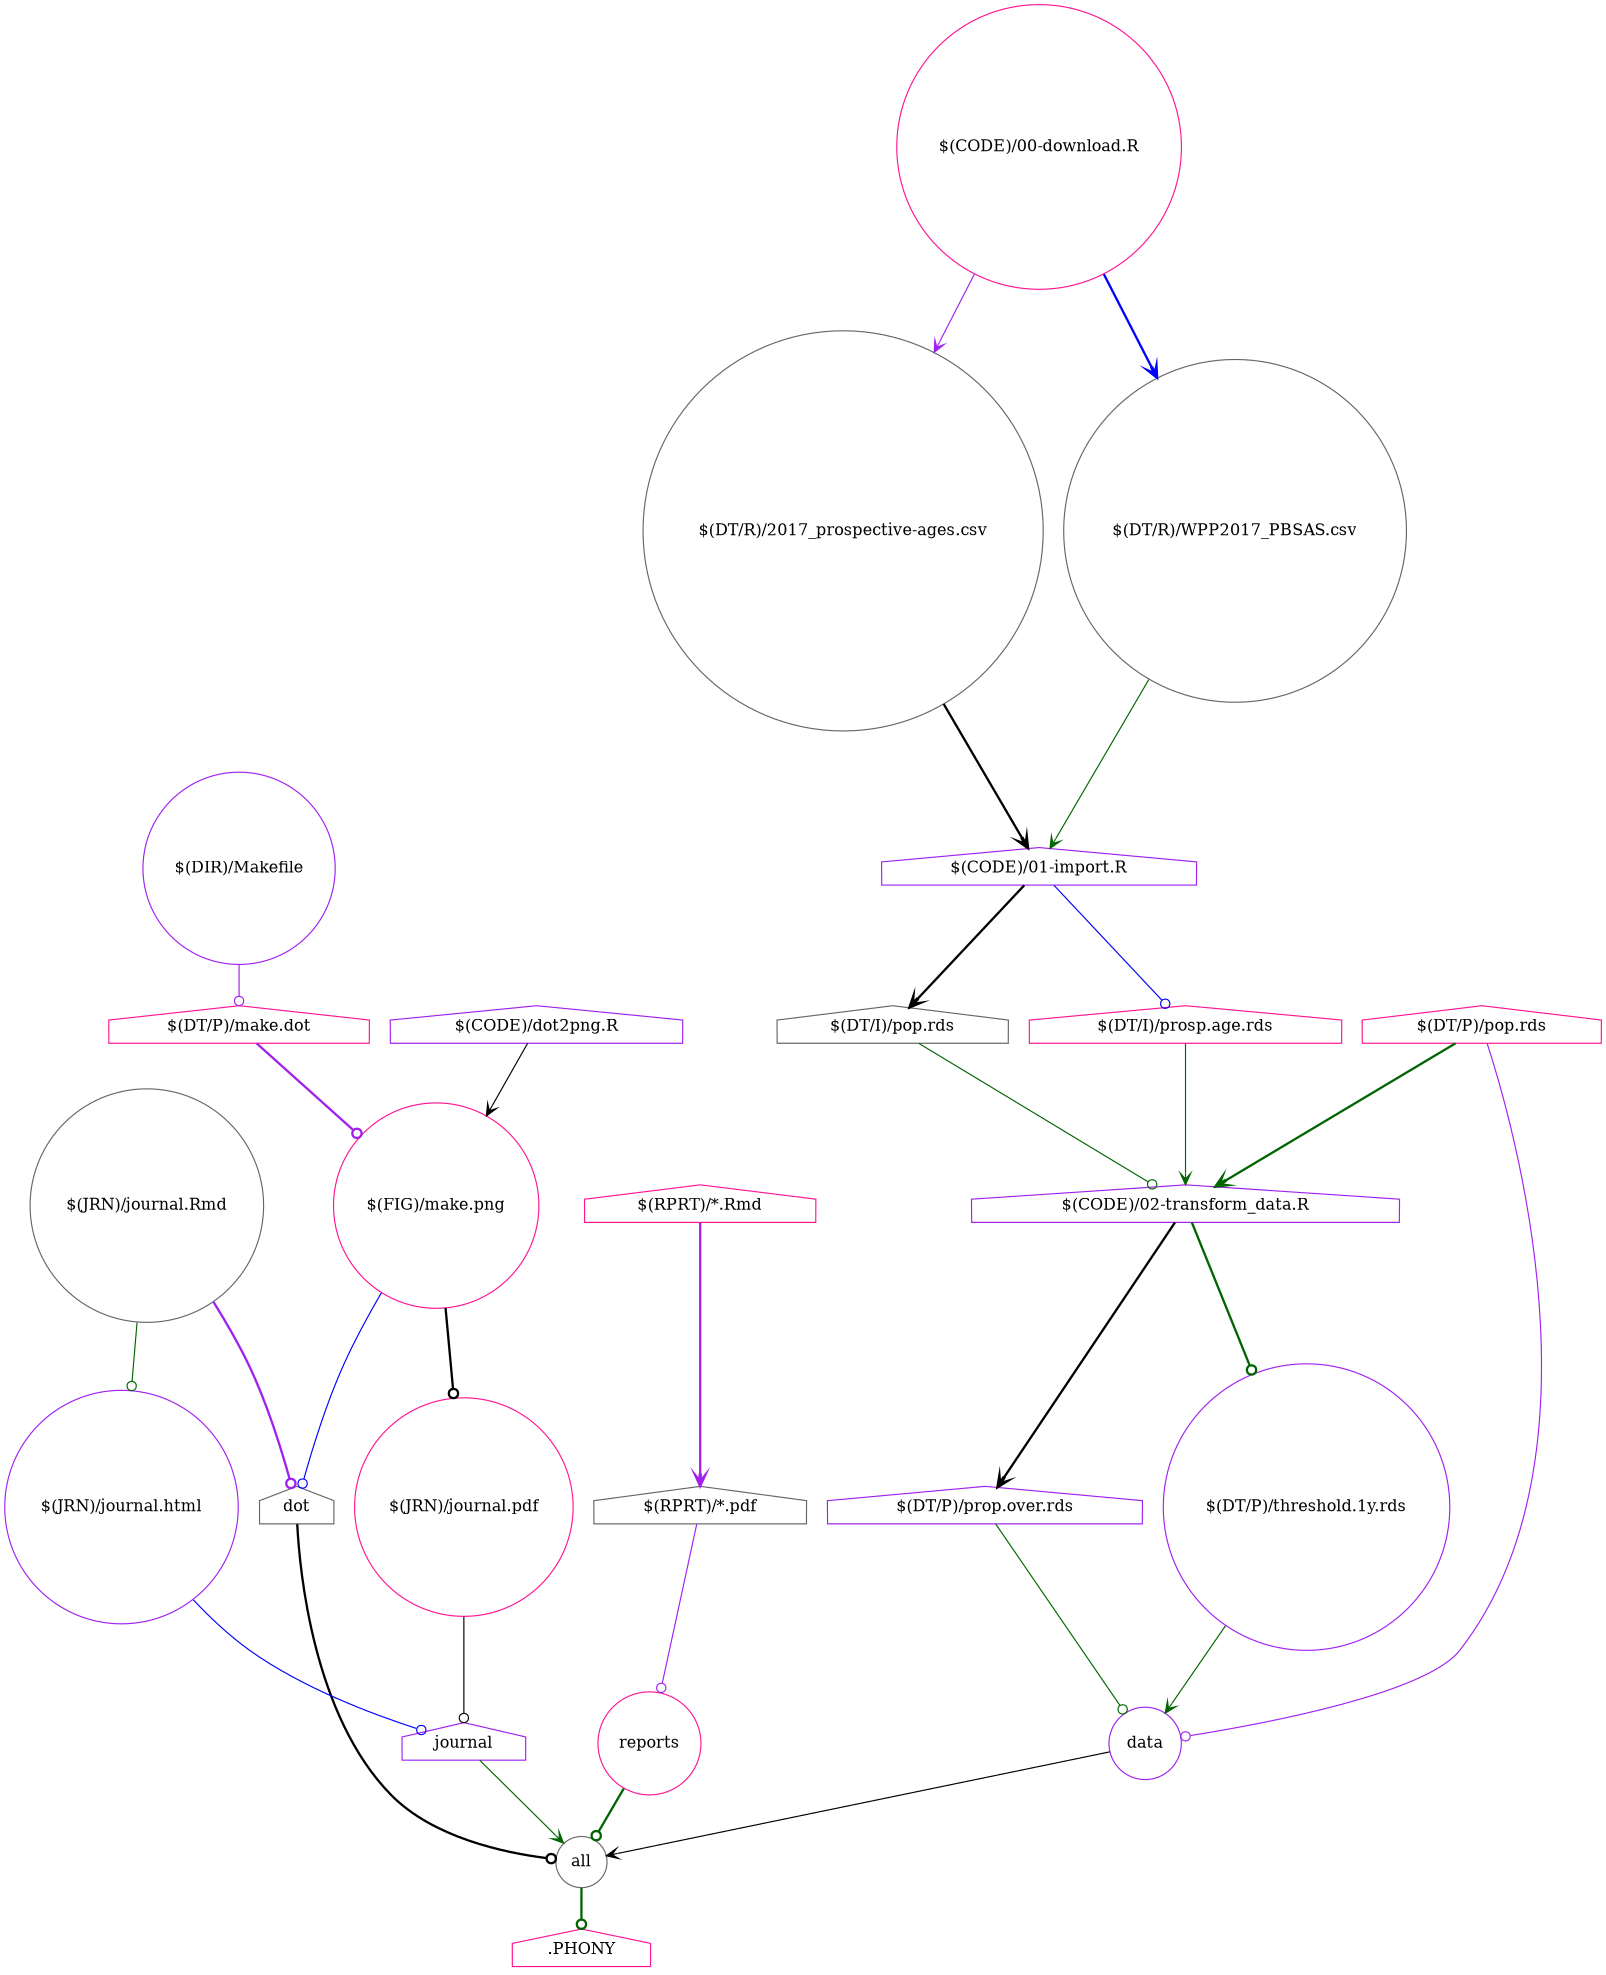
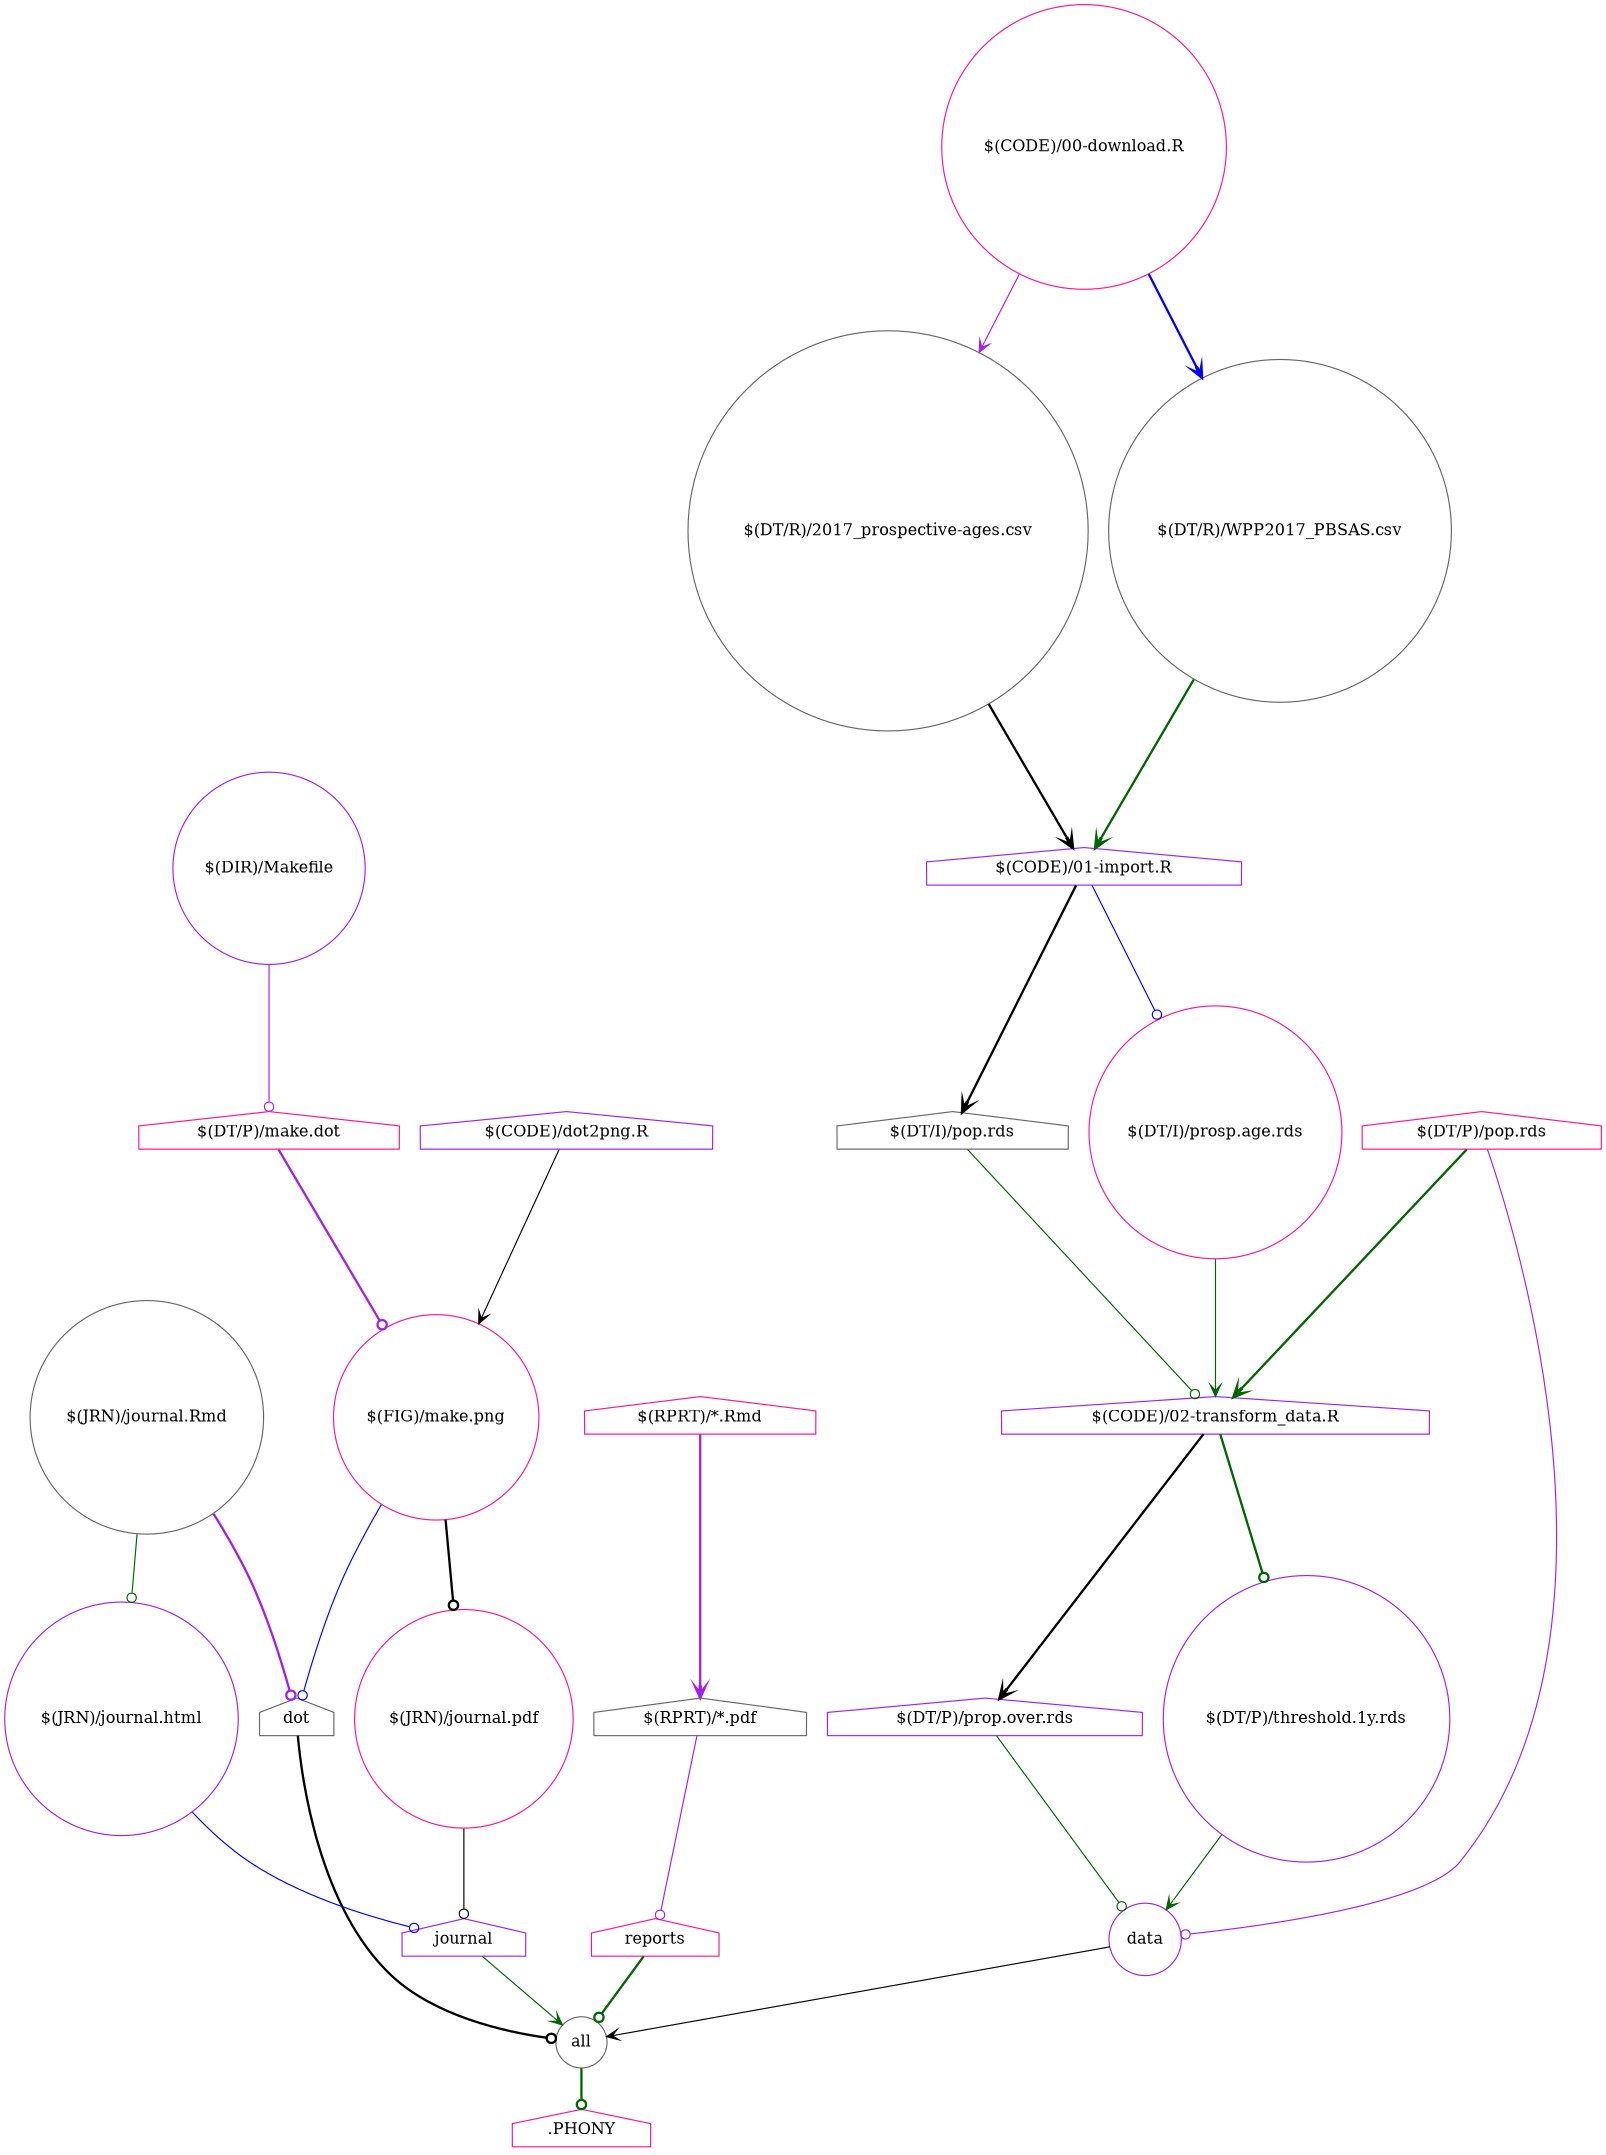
edge "$(DT/R)/WPP2017_PBSAS.csv" -> "$(CODE)/01-import.R": style solid -> bold
node "$(DT/I)/prosp.age.rds": shape house -> circle
node "reports": shape circle -> house
